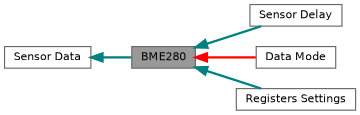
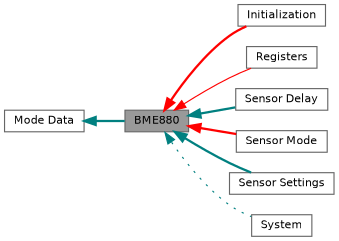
node "Initialization": added
node "Sensor Data": label "Sensor Data" -> "Mode Data"
node "BME280": label "BME280" -> "BME880"
node "Registers": added
node "Data Mode": label "Data Mode" -> "Sensor Mode"
node "Registers Settings": label "Registers Settings" -> "Sensor Settings"
node "System": added
